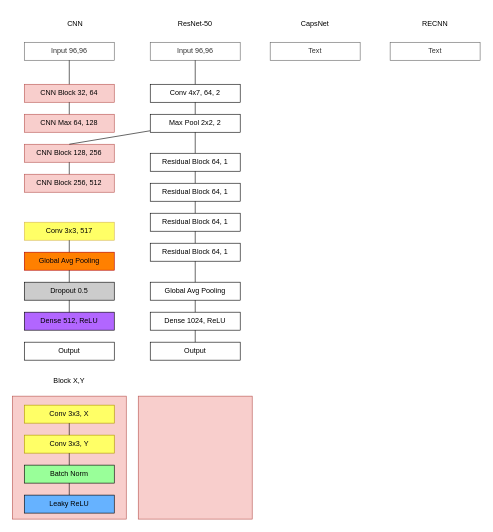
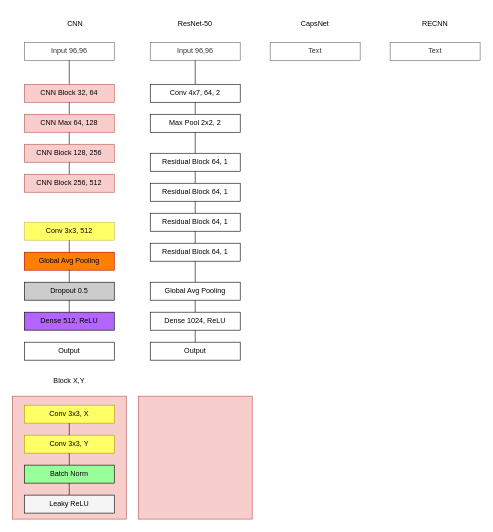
edge "Max Pool 2x2, 2" -- "CNN Block 128, 256": now "CNN Max 64, 128" -- "CNN Block 128, 256"
node "Conv 3x3, 517": label "Conv 3x3, 517" -> "Conv 3x3, 512"
node "Leaky ReLU": fillcolor #66b2ff -> #f5f5f5
